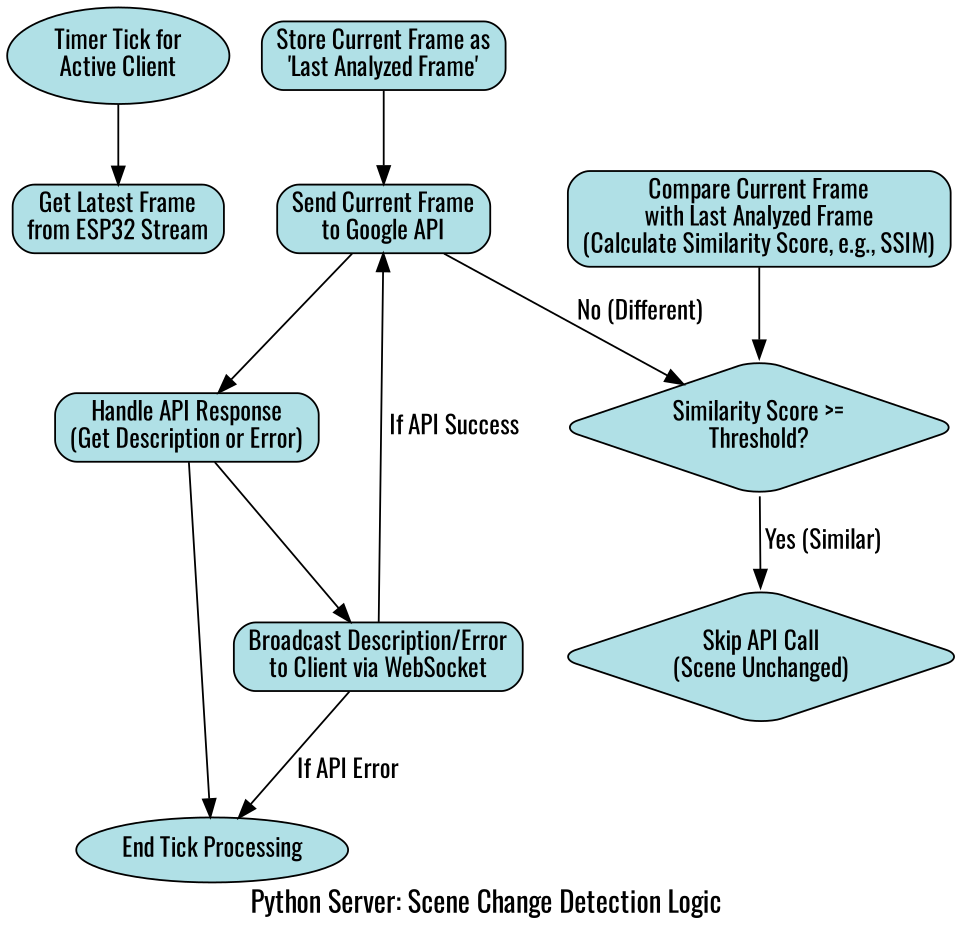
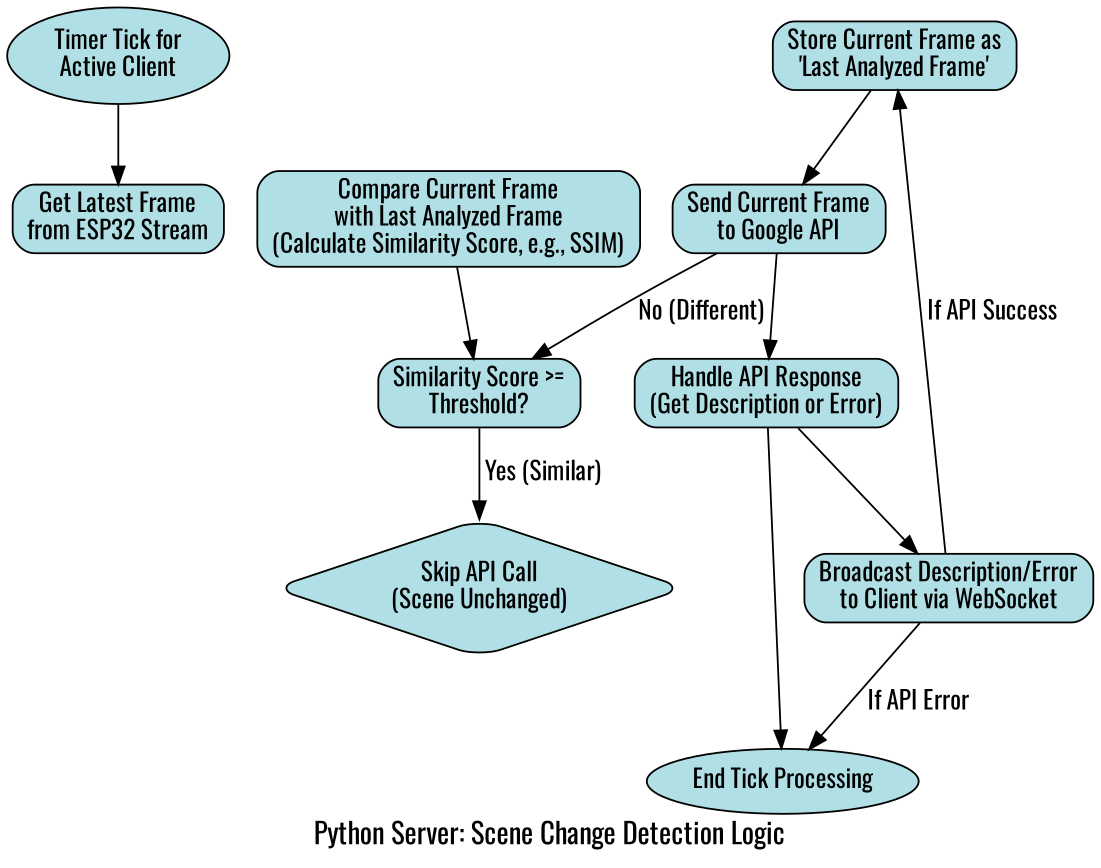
node "Similarity Score >= Threshold?": shape diamond -> box
edge "Broadcast Description/Error to Client via WebSocket" -> "Send Current Frame to Google API": now "Broadcast Description/Error to Client via WebSocket" -> "Store Current Frame as 'Last Analyzed Frame'"
